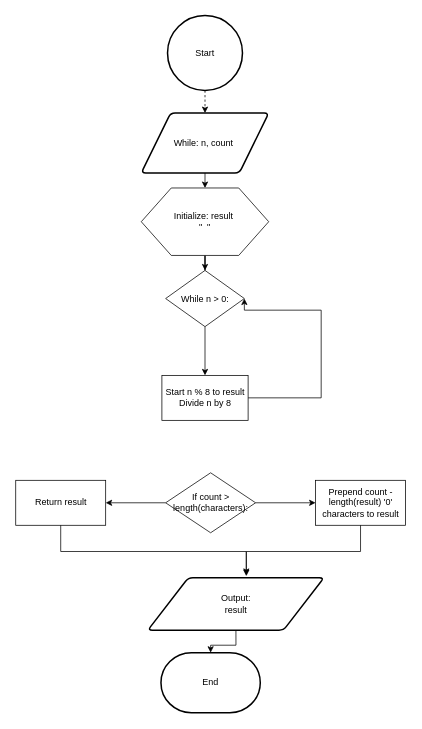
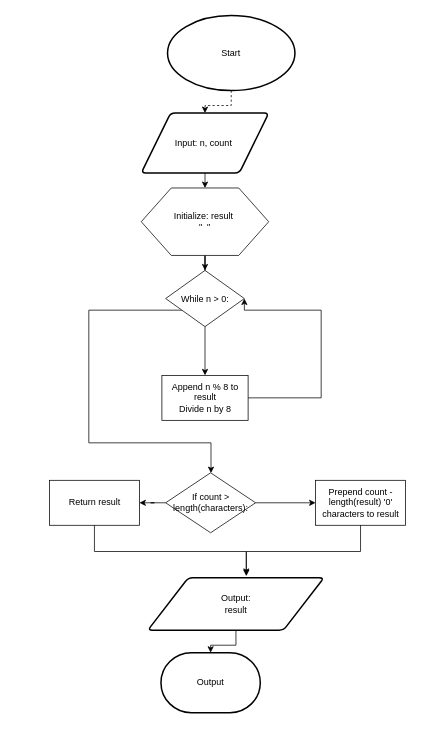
node "Start": size 75x75 -> 128x75
node "While: n, count": label "While: n, count" -> "Input: n, count"
edge "While n > 0:" -> "If count > length(characters):": added
node "Start n % 8 to result Divide n by 8": label "Start n % 8 to result Divide n by 8" -> "Append n % 8 to result Divide n by 8"
node "Return result": moved (61, 503) -> (95, 503)
node "End": label "End" -> "Output"
